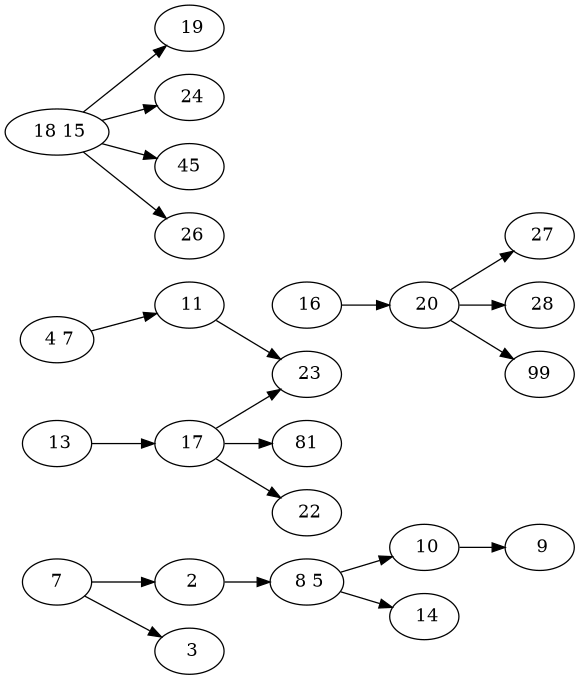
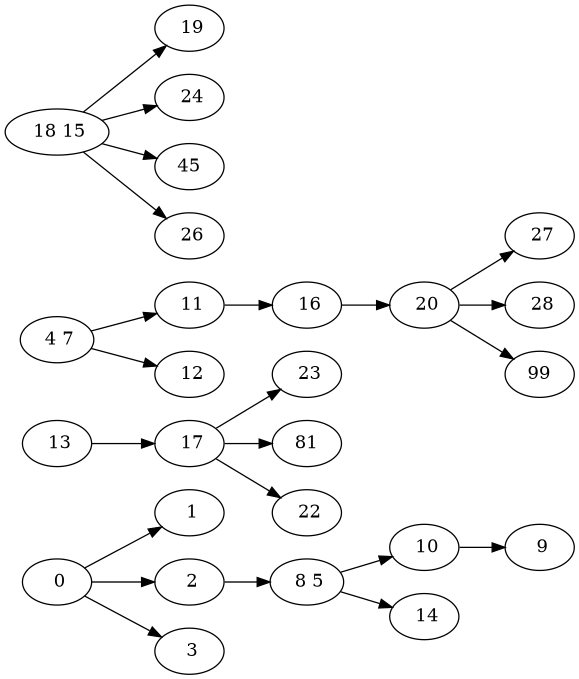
edge "11" -> "23": now "11" -> "16"
node "12": added
node "1": added
node "7": label "7" -> "0"
